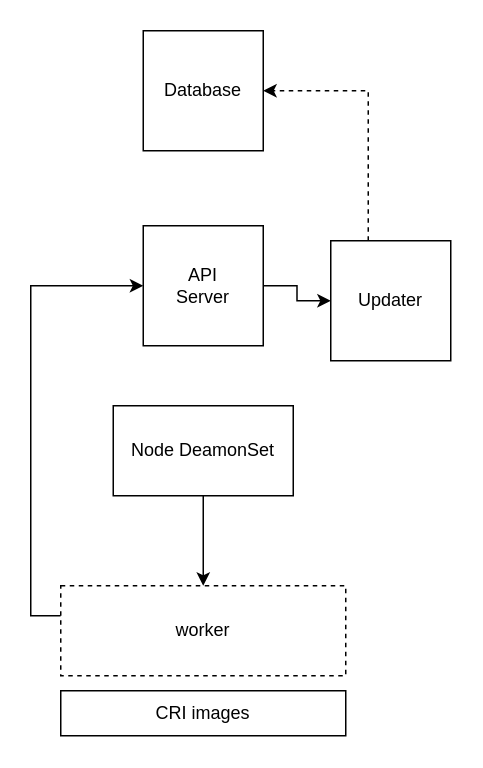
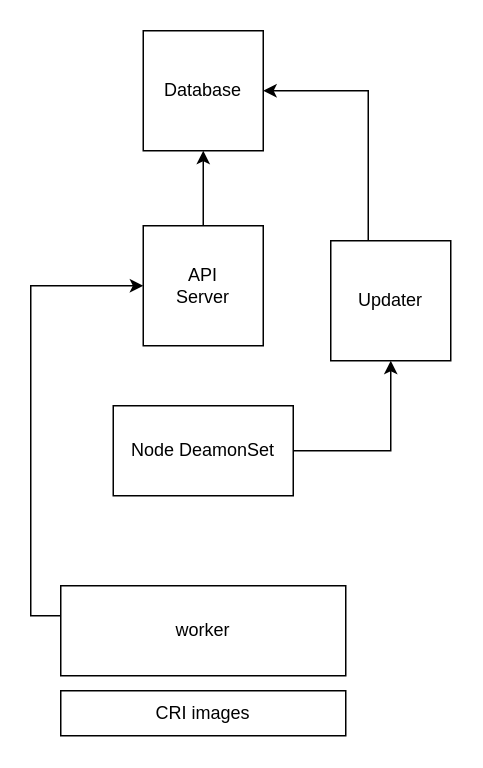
edge "Updater" -> "Database": style dashed -> solid
edge "API Server" -> "Updater": now "API Server" -> "Database"
edge "Node DeamonSet" -> "worker": now "Node DeamonSet" -> "Updater"
node "worker": style dashed -> solid
